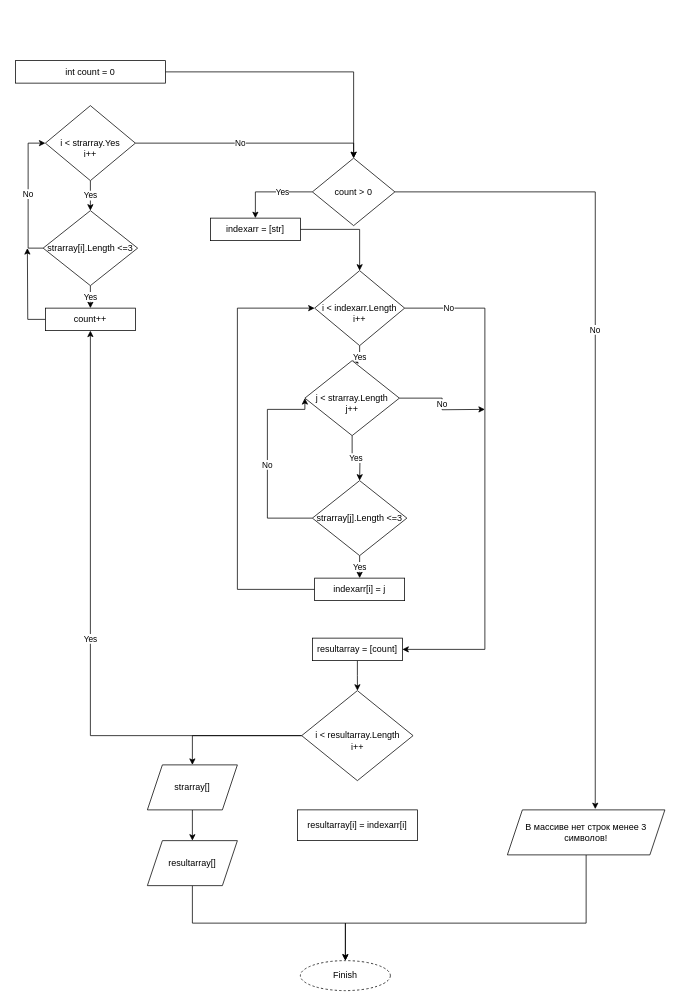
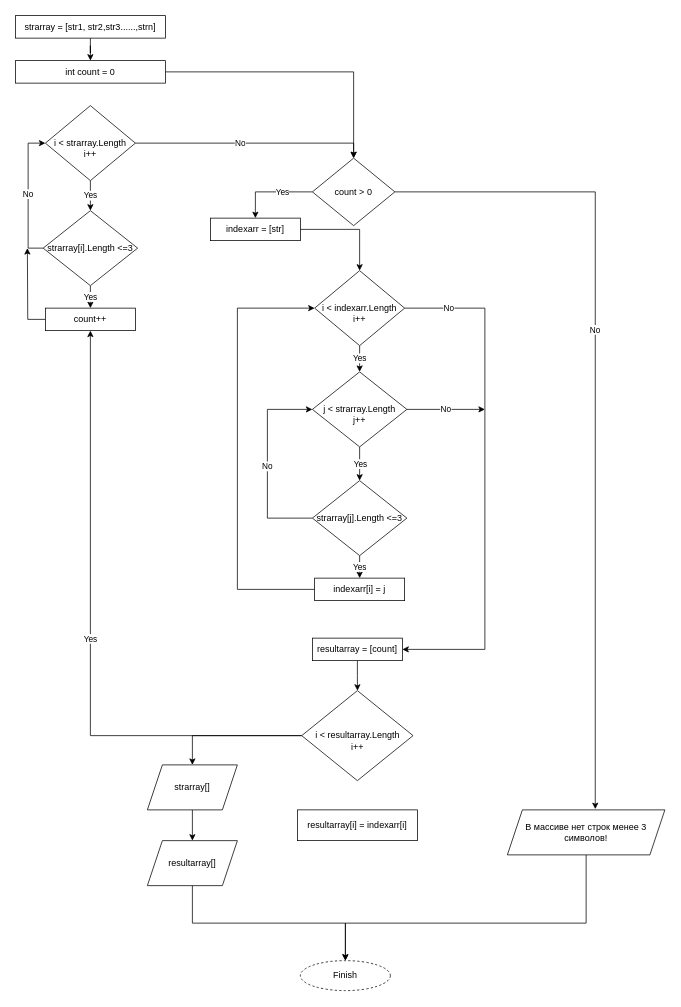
node "strarray = [str1, str2,str3......,strn]": added
edge "strarray = [str1, str2,str3......,strn]" -> "int count = 0": added
node "i < strarray.Yes i++": label "i < strarray.Yes i++" -> "i < strarray.Length i++"
node "j < strarray.Length j++": moved (352, 398) -> (360, 409)
